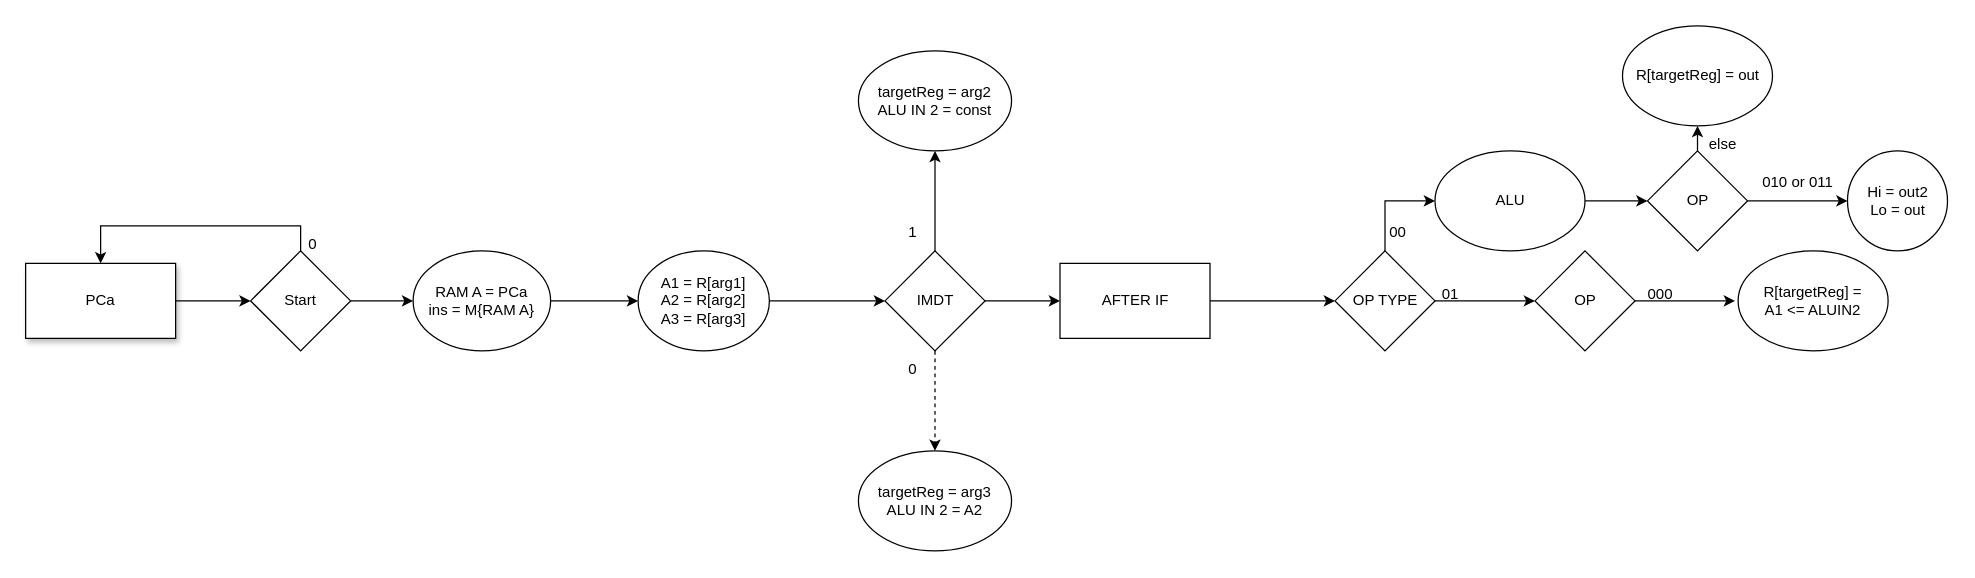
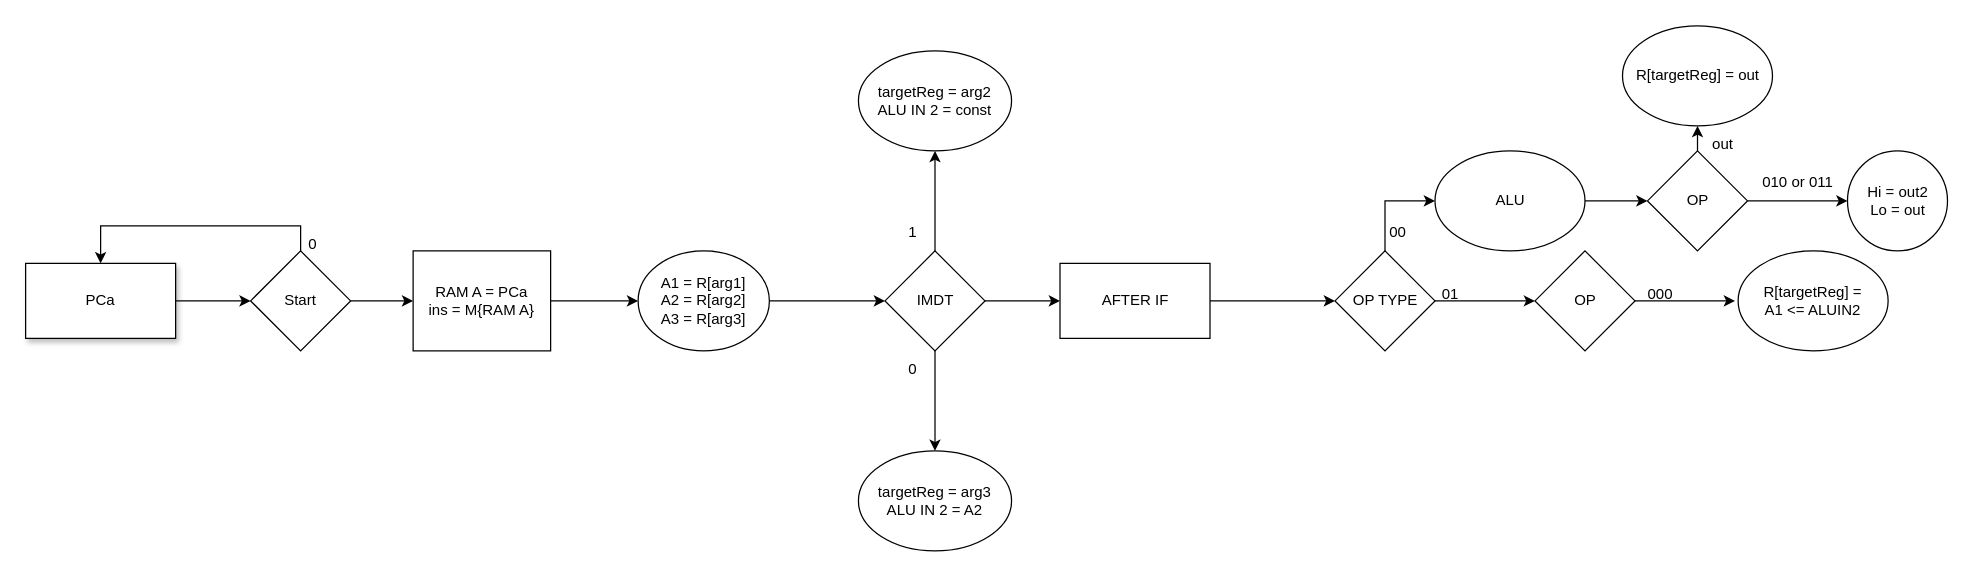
node "else": label "else" -> "out"
node "RAM A = PCa ins = M{RAM A}": shape ellipse -> rectangle
edge "IMDT" -> "targetReg = arg3 ALU IN 2 = A2": style dashed -> solid
